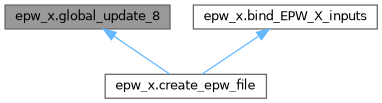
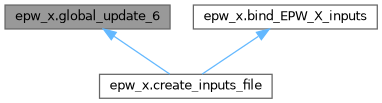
node "epw_x.global_update_8": label "epw_x.global_update_8" -> "epw_x.global_update_6"
node "epw_x.create_epw_file": label "epw_x.create_epw_file" -> "epw_x.create_inputs_file"
